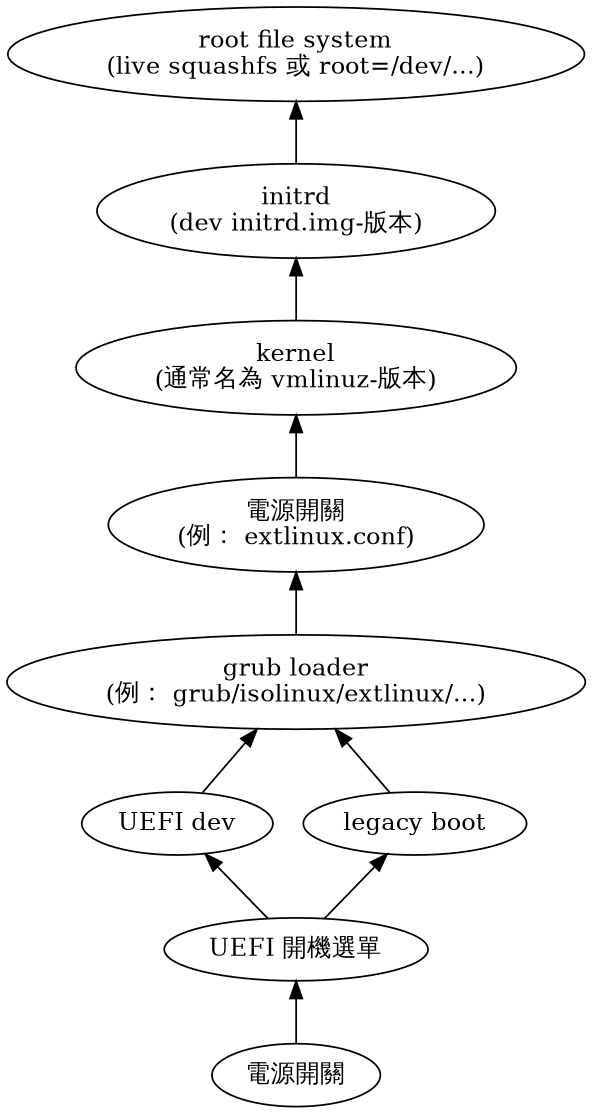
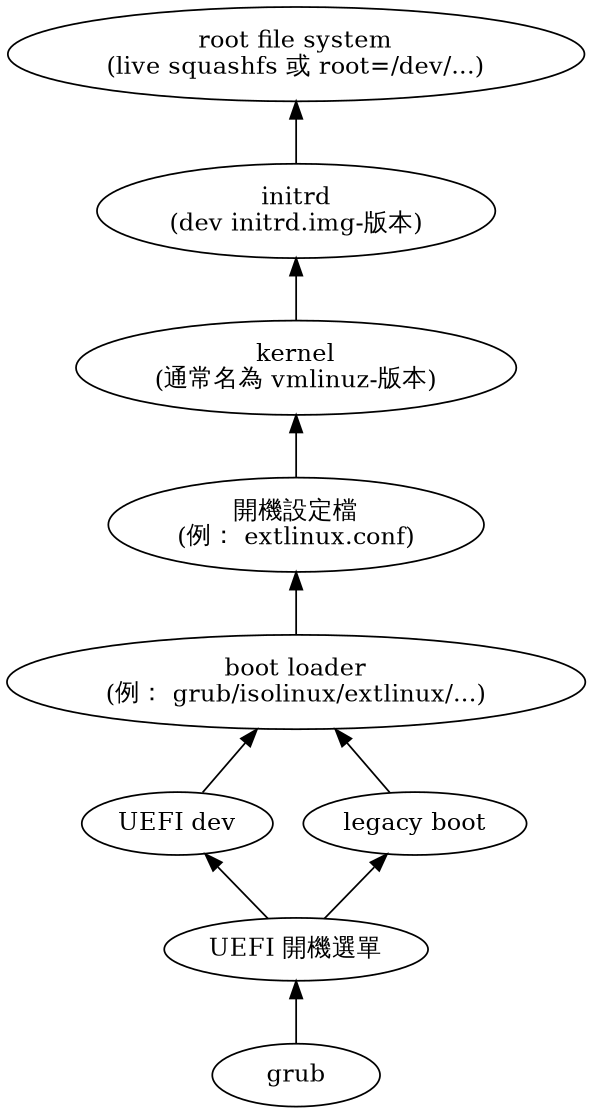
node "電源開關 (例： extlinux.conf)": label "電源開關 (例： extlinux.conf)" -> "開機設定檔 (例： extlinux.conf)"
node "grub loader (例： grub/isolinux/extlinux/...)": label "grub loader (例： grub/isolinux/extlinux/...)" -> "boot loader (例： grub/isolinux/extlinux/...)"
node "電源開關": label "電源開關" -> "grub"
